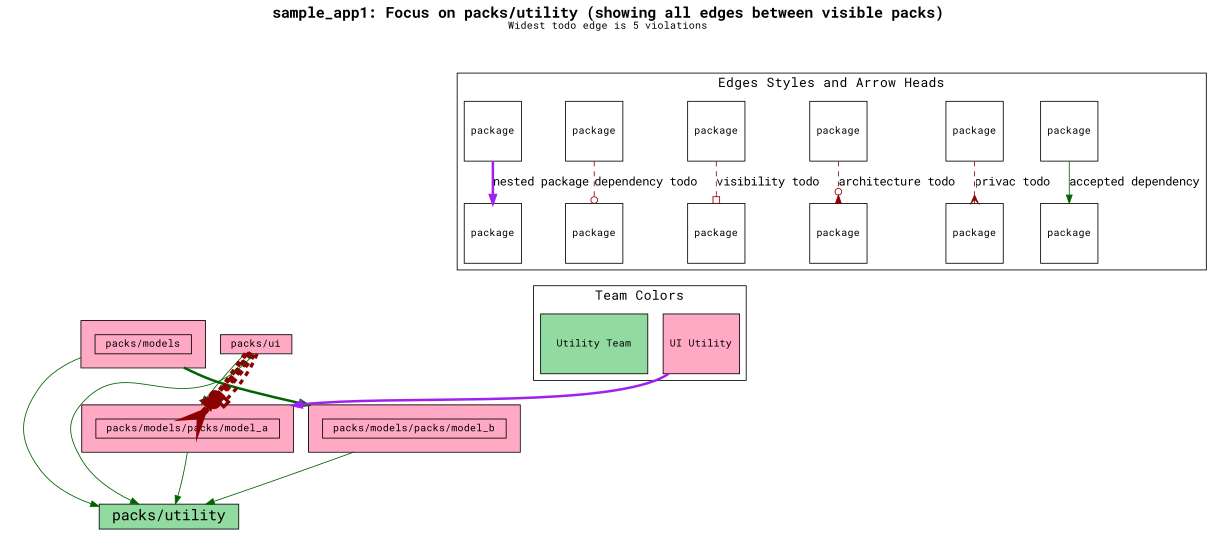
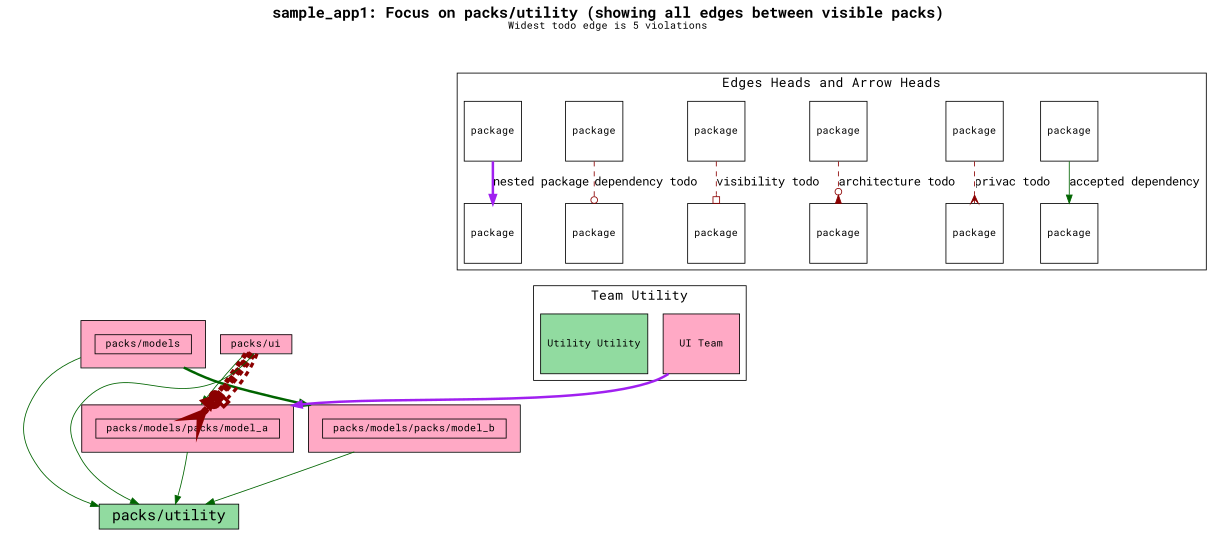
cluster "Edges Styles and Arrow Heads": label "Edges Styles and Arrow Heads" -> "Edges Heads and Arrow Heads"
cluster "Team Colors": label "Team Colors" -> "Team Utility"
node "Utility Team": label "Utility Team" -> "Utility Utility"
node "UI Utility": label "UI Utility" -> "UI Team"
